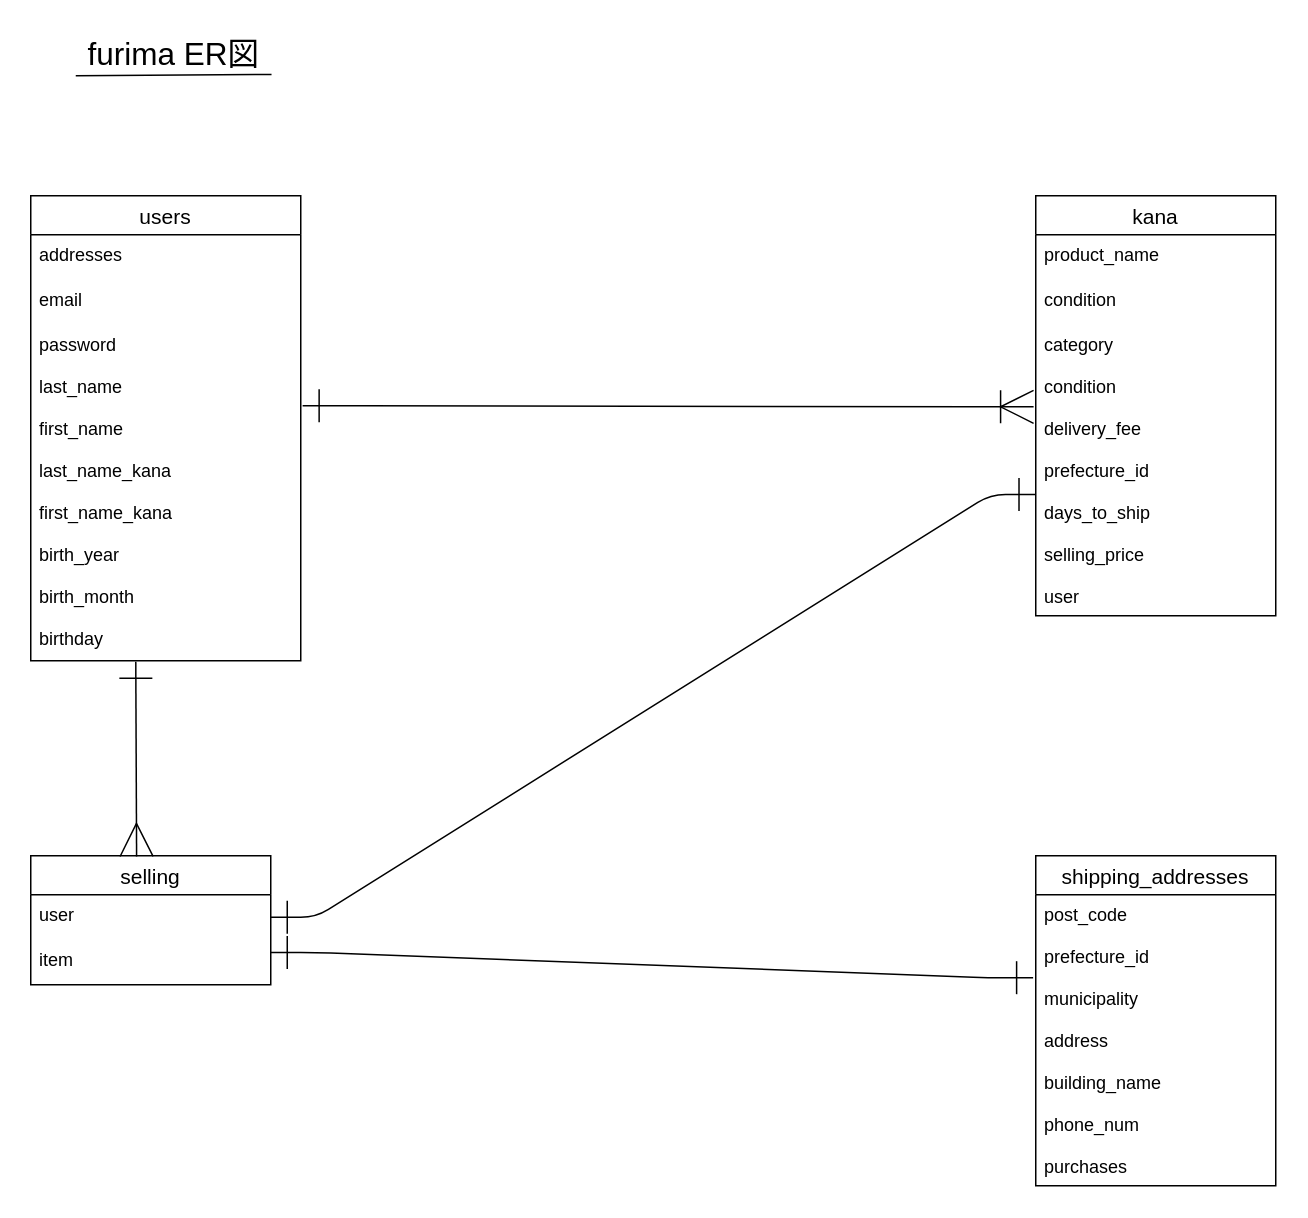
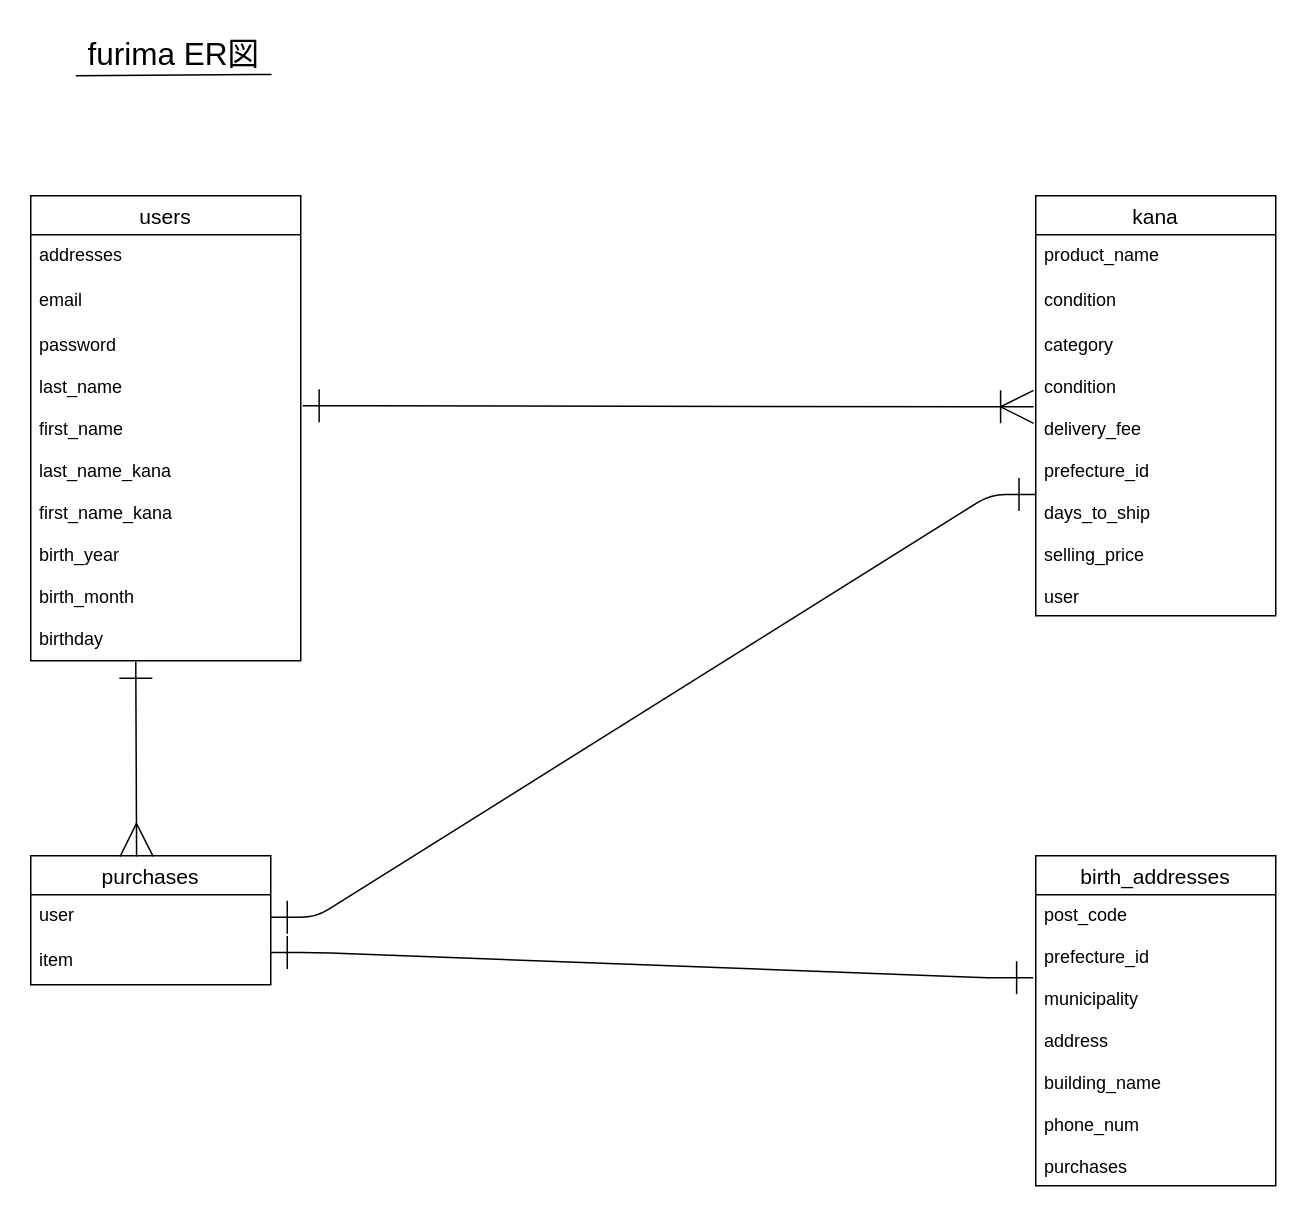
node "selling": label "selling" -> "purchases"
node "shipping_addresses": label "shipping_addresses" -> "birth_addresses"
